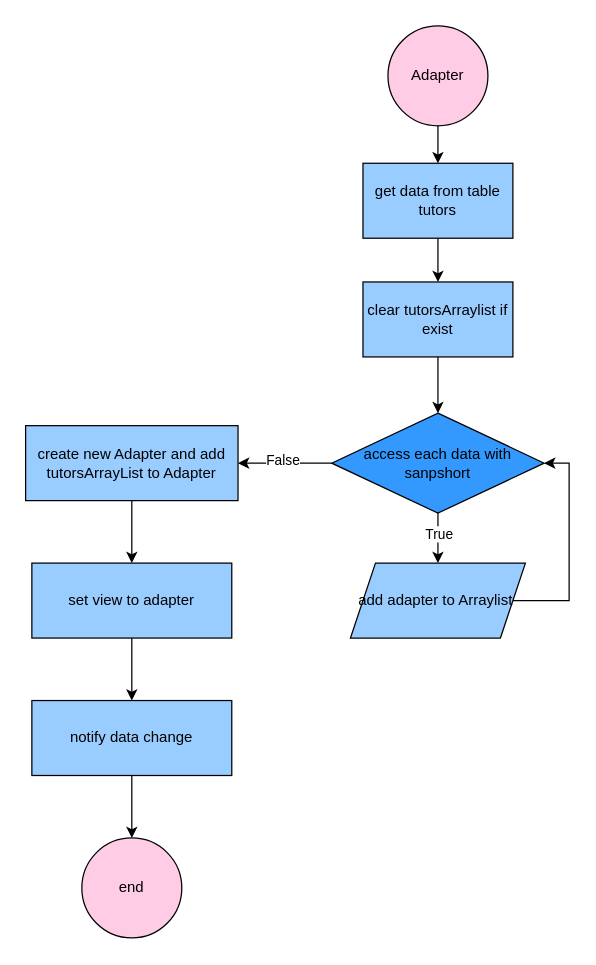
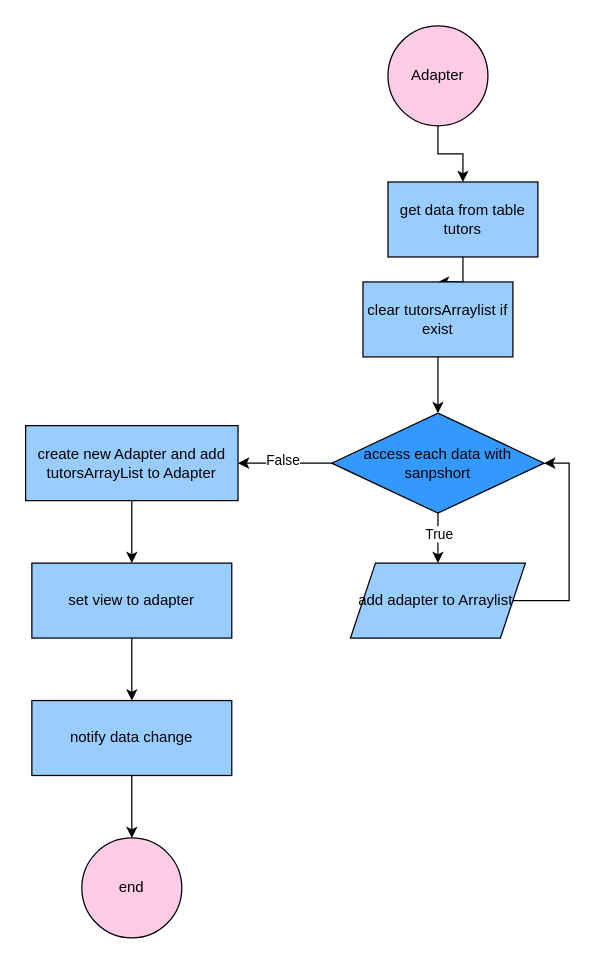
node "get data from table tutors": moved (438, 201) -> (463, 219)
